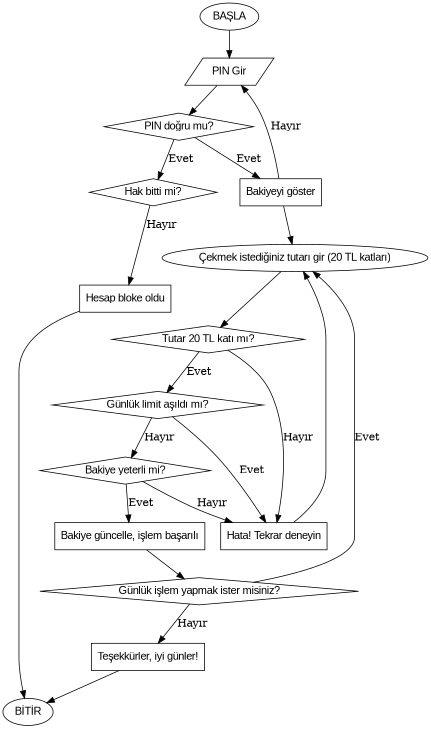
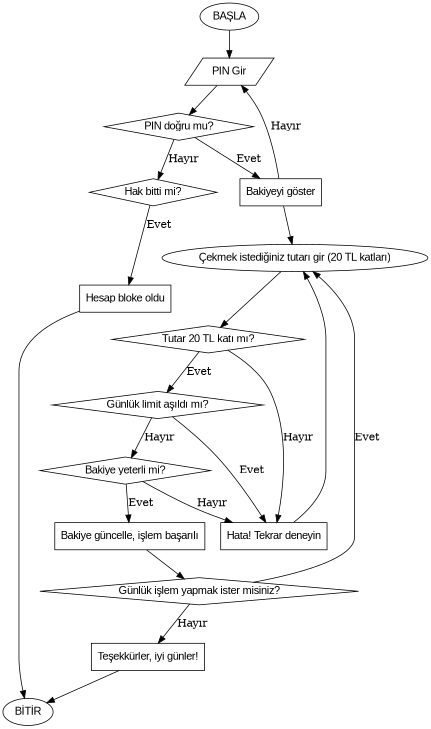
edge "PIN doğru mu?" -> "Hak bitti mi?": label "Evet" -> "Hayır"
edge "Hak bitti mi?" -> "Hesap bloke oldu": label "Hayır" -> "Evet"
